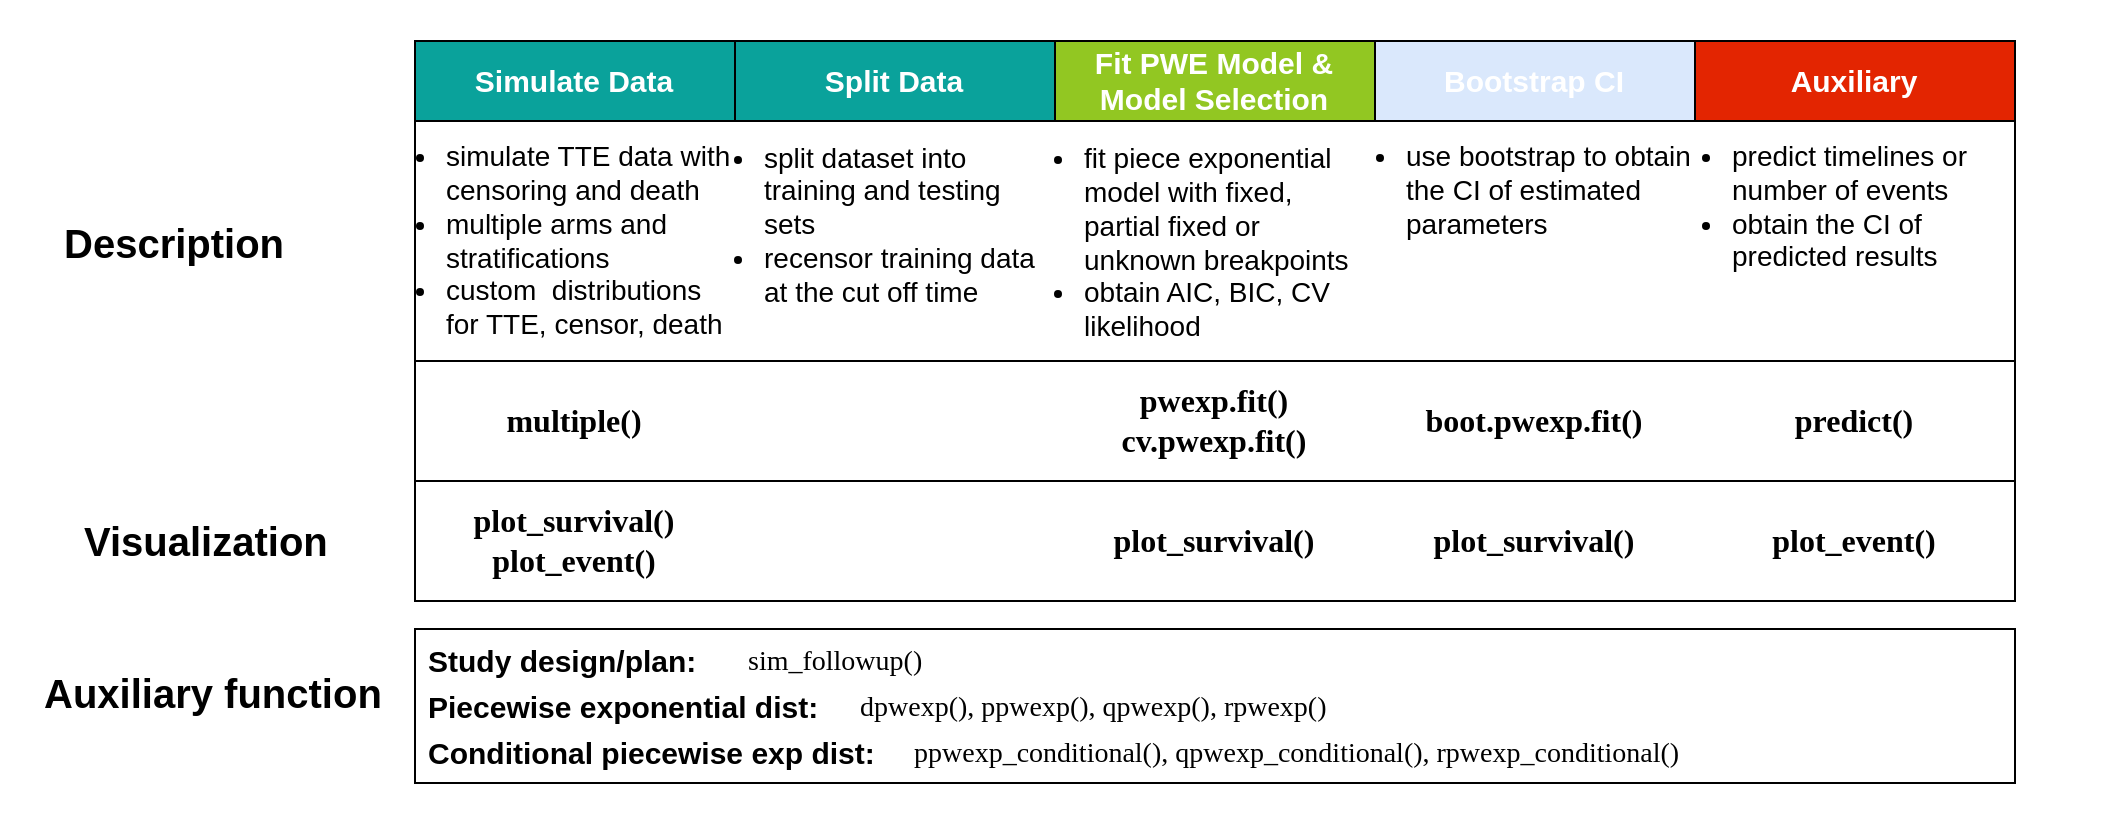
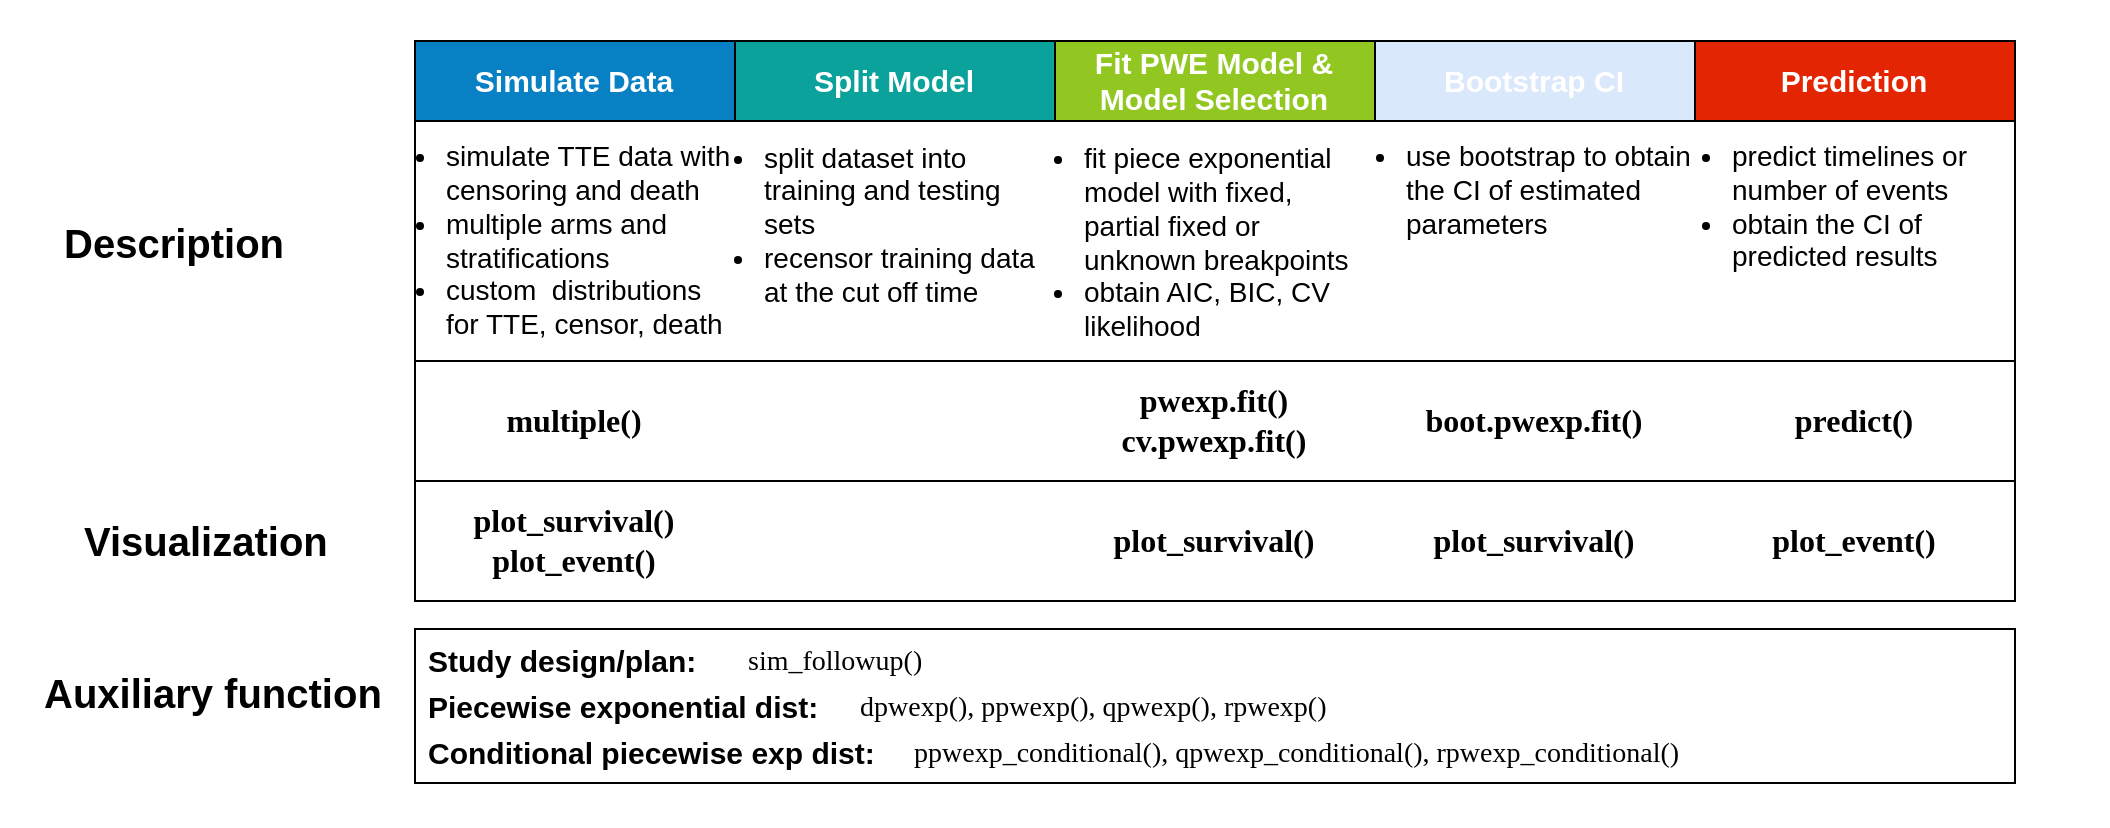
node "Simulate Data": fillcolor #0aa29b -> #0781c4
node "Split Data": label "Split Data" -> "Split Model"
node "Auxiliary": label "Auxiliary" -> "Prediction"
